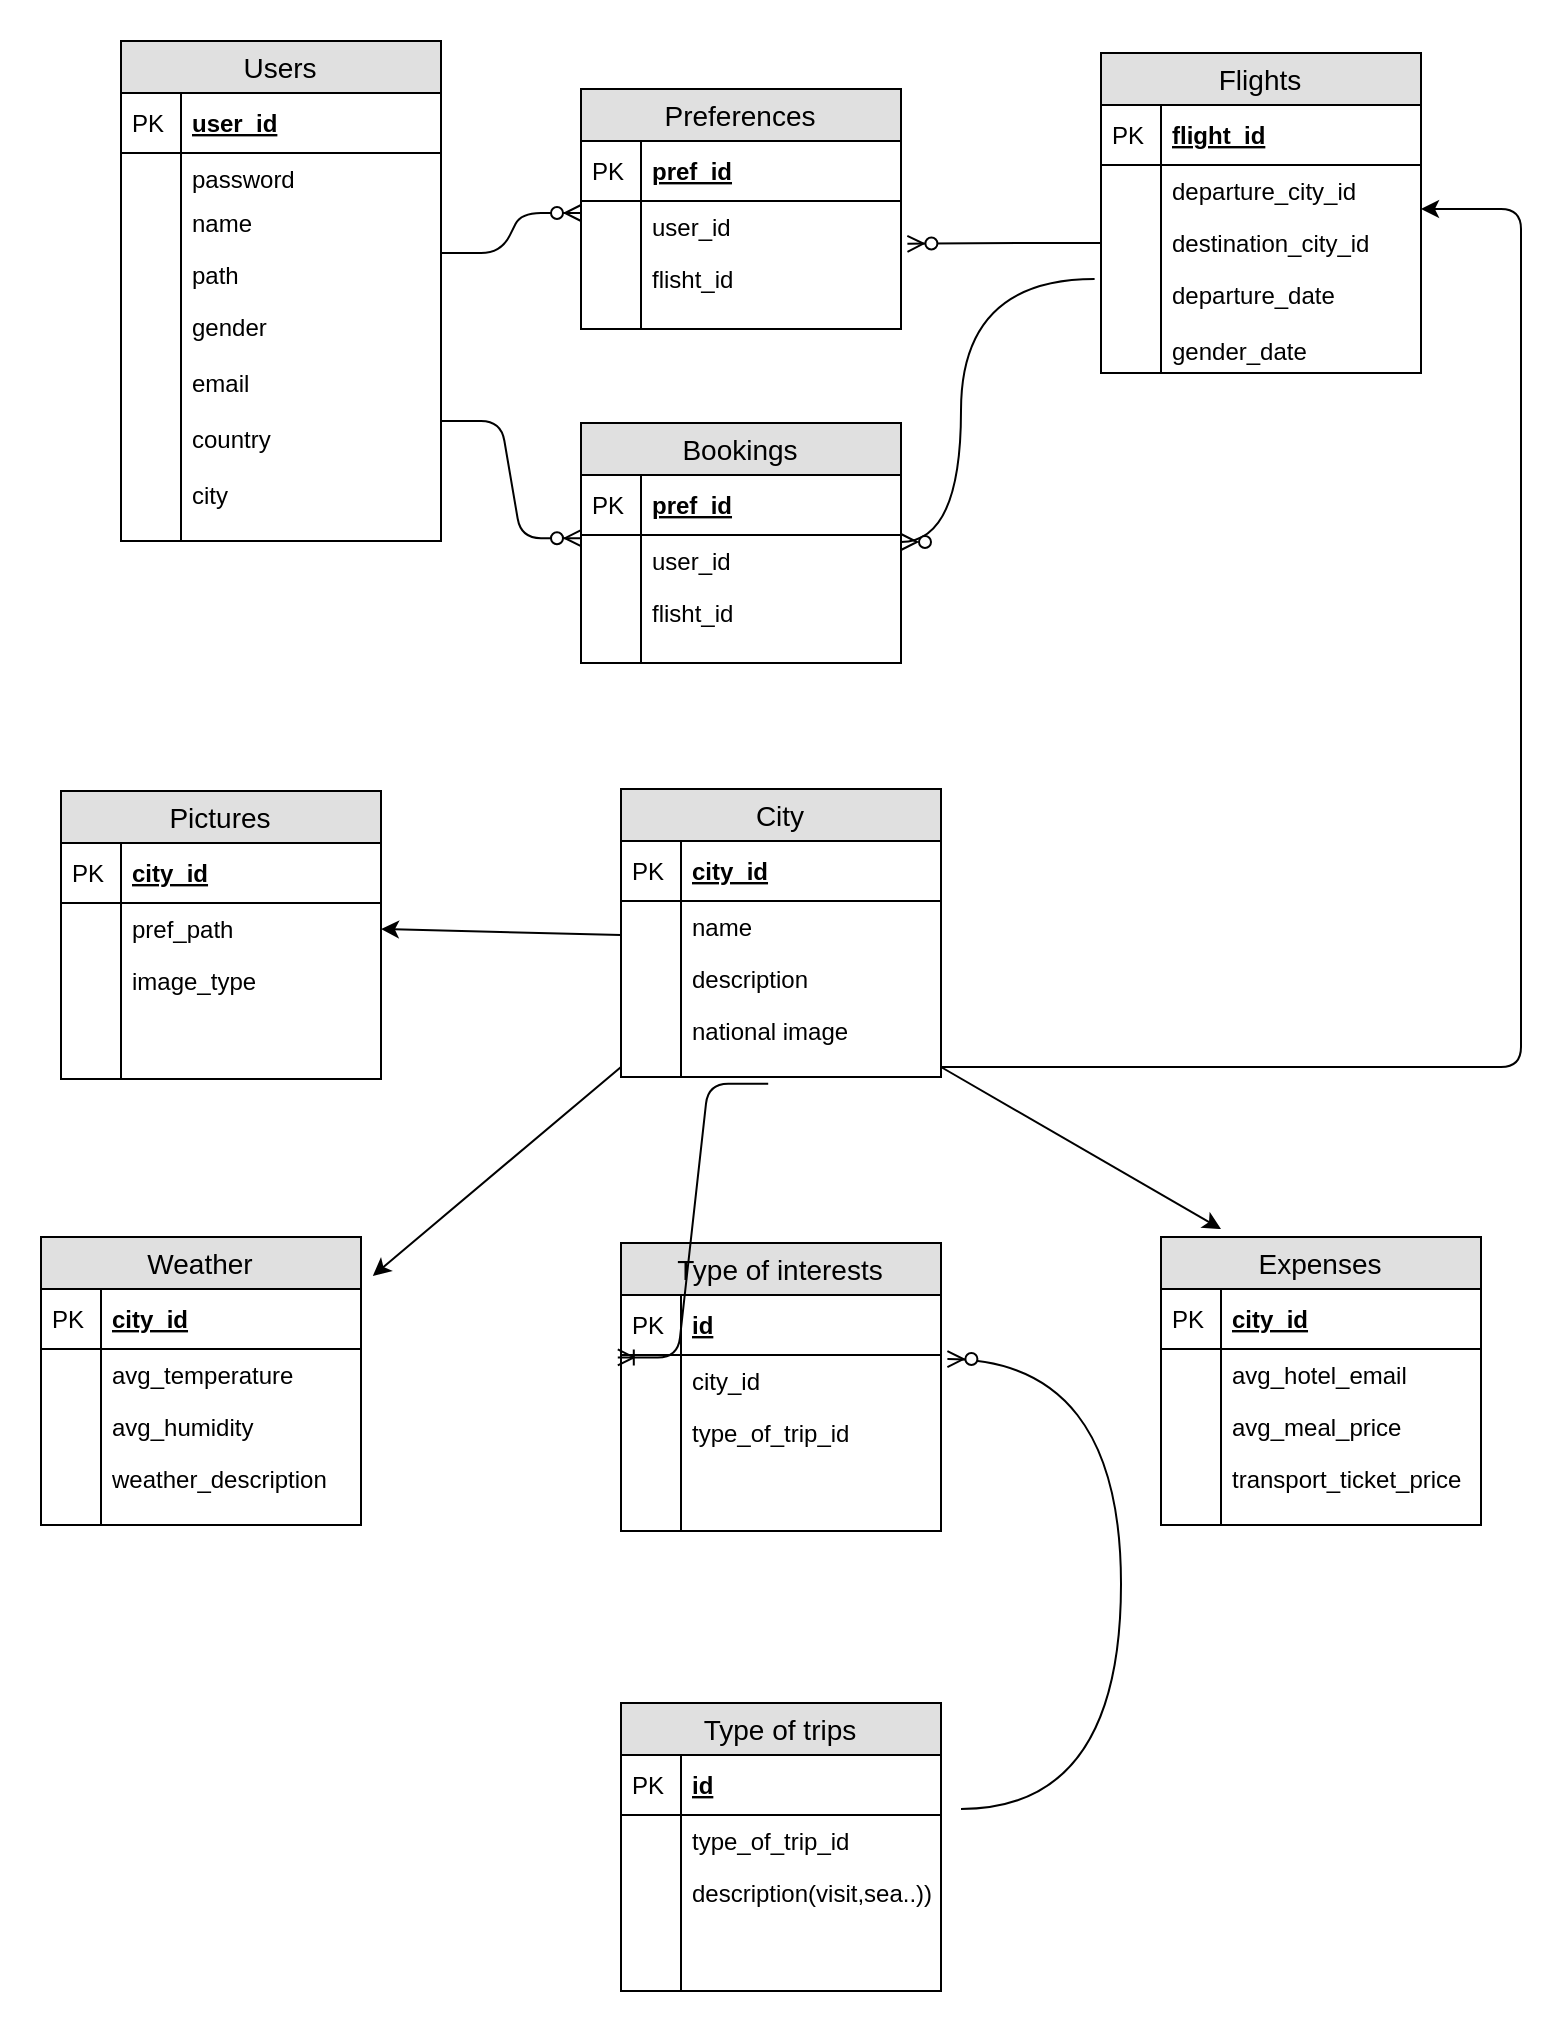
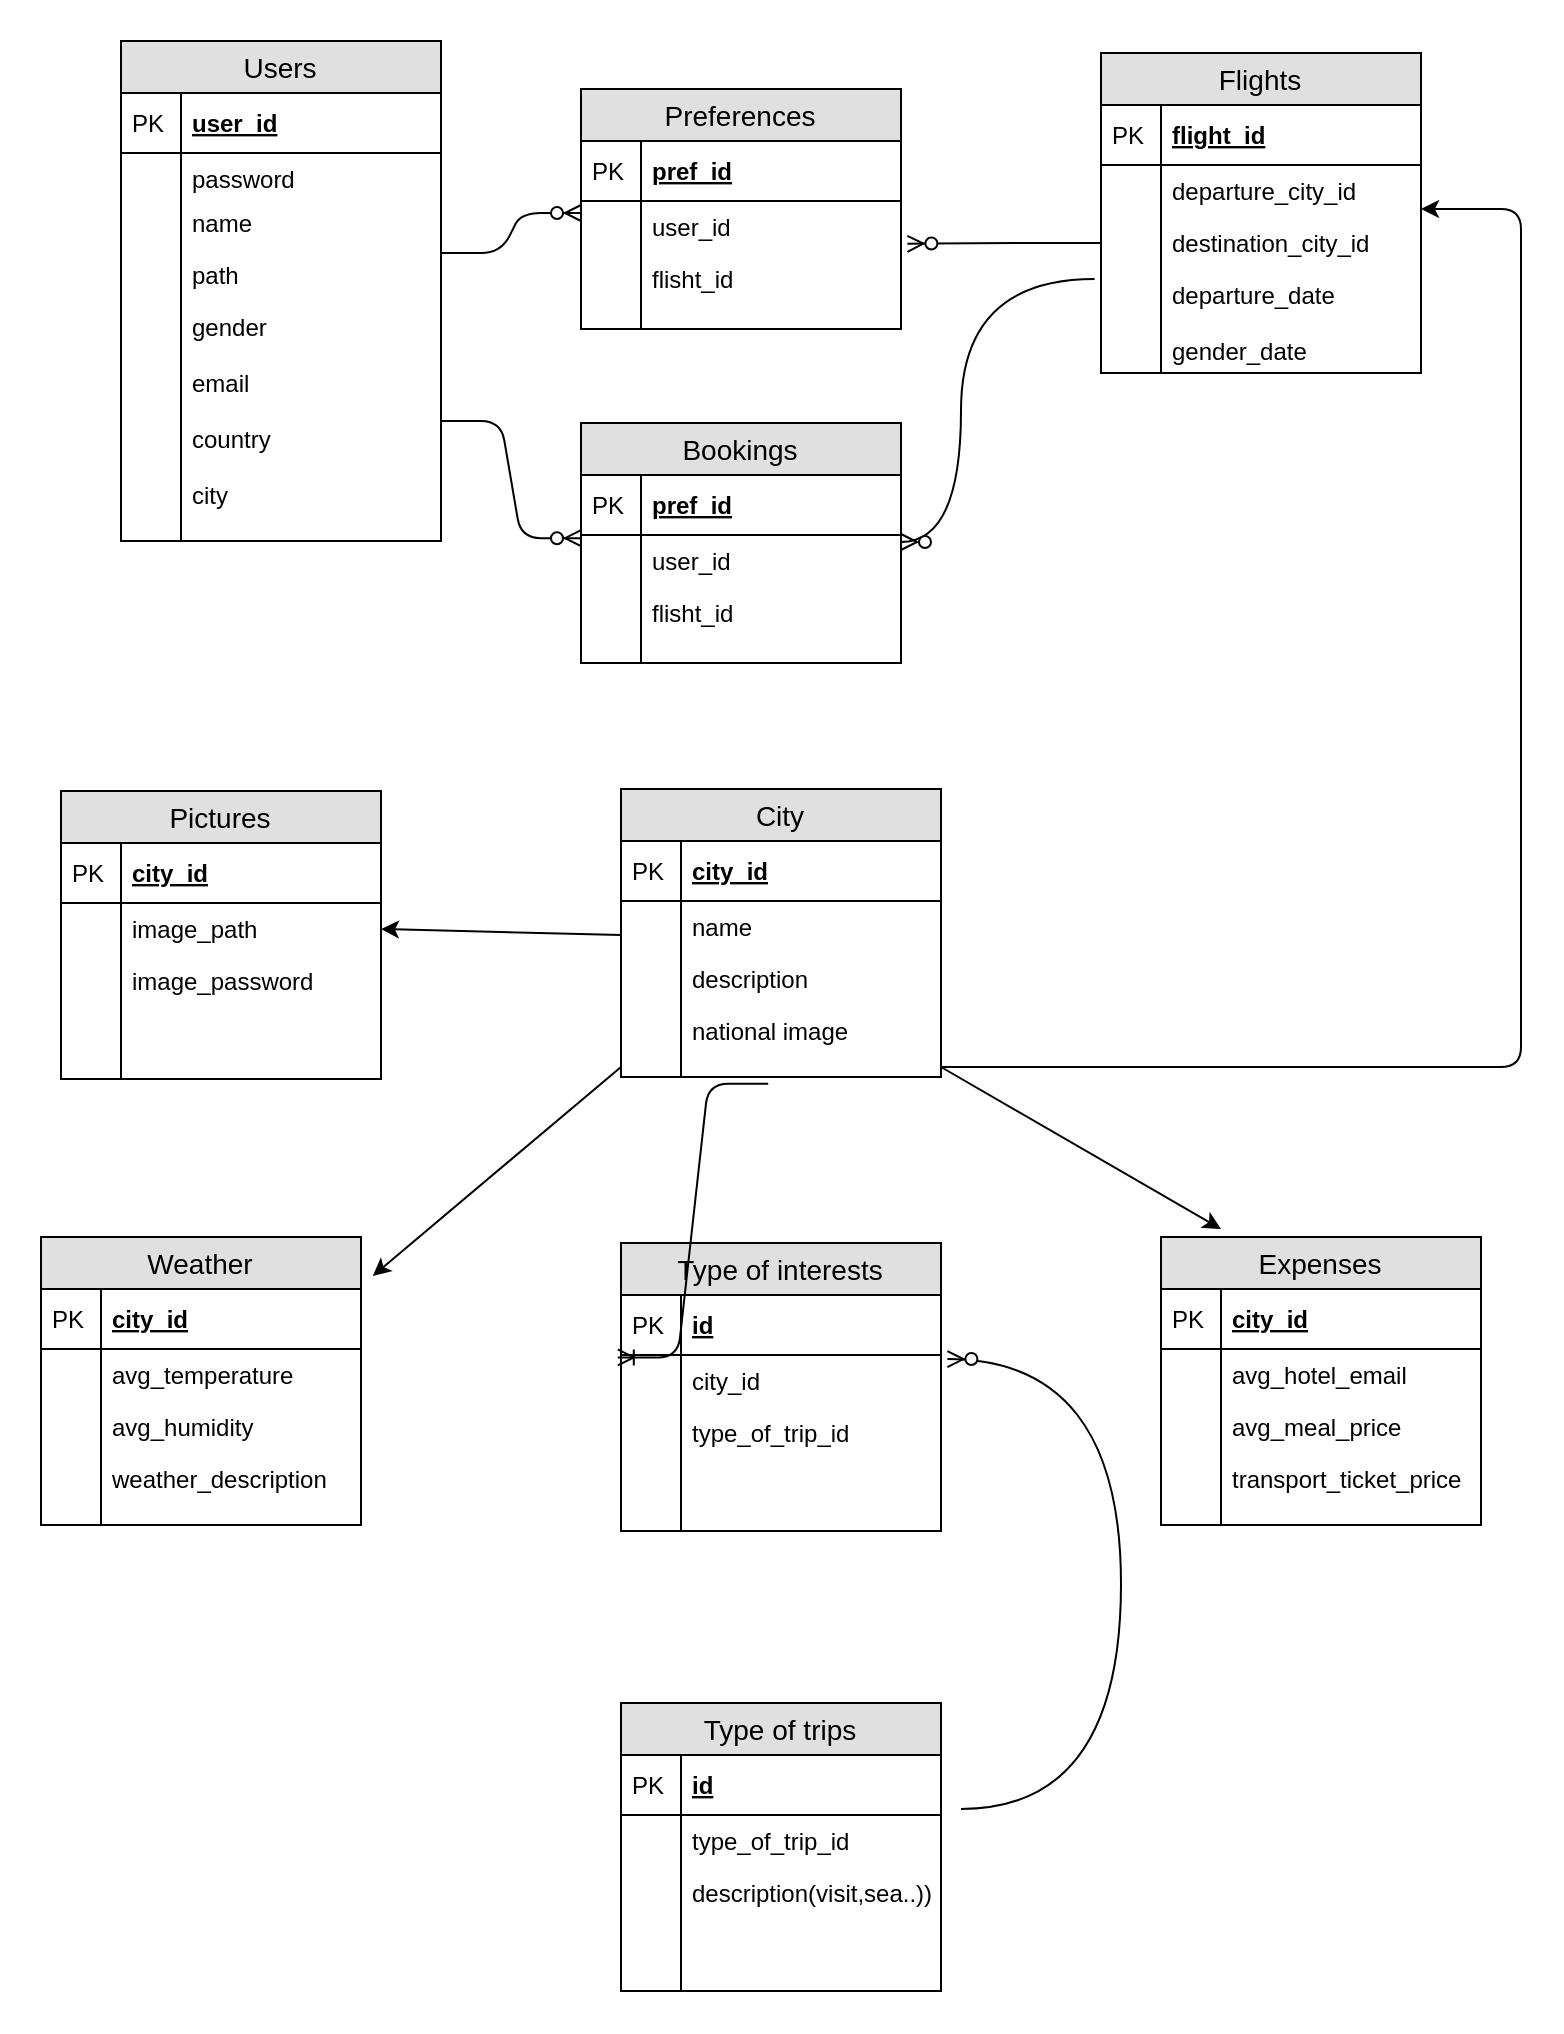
node "pref_path": label "pref_path" -> "image_path"
node "image_type": label "image_type" -> "image_password"
